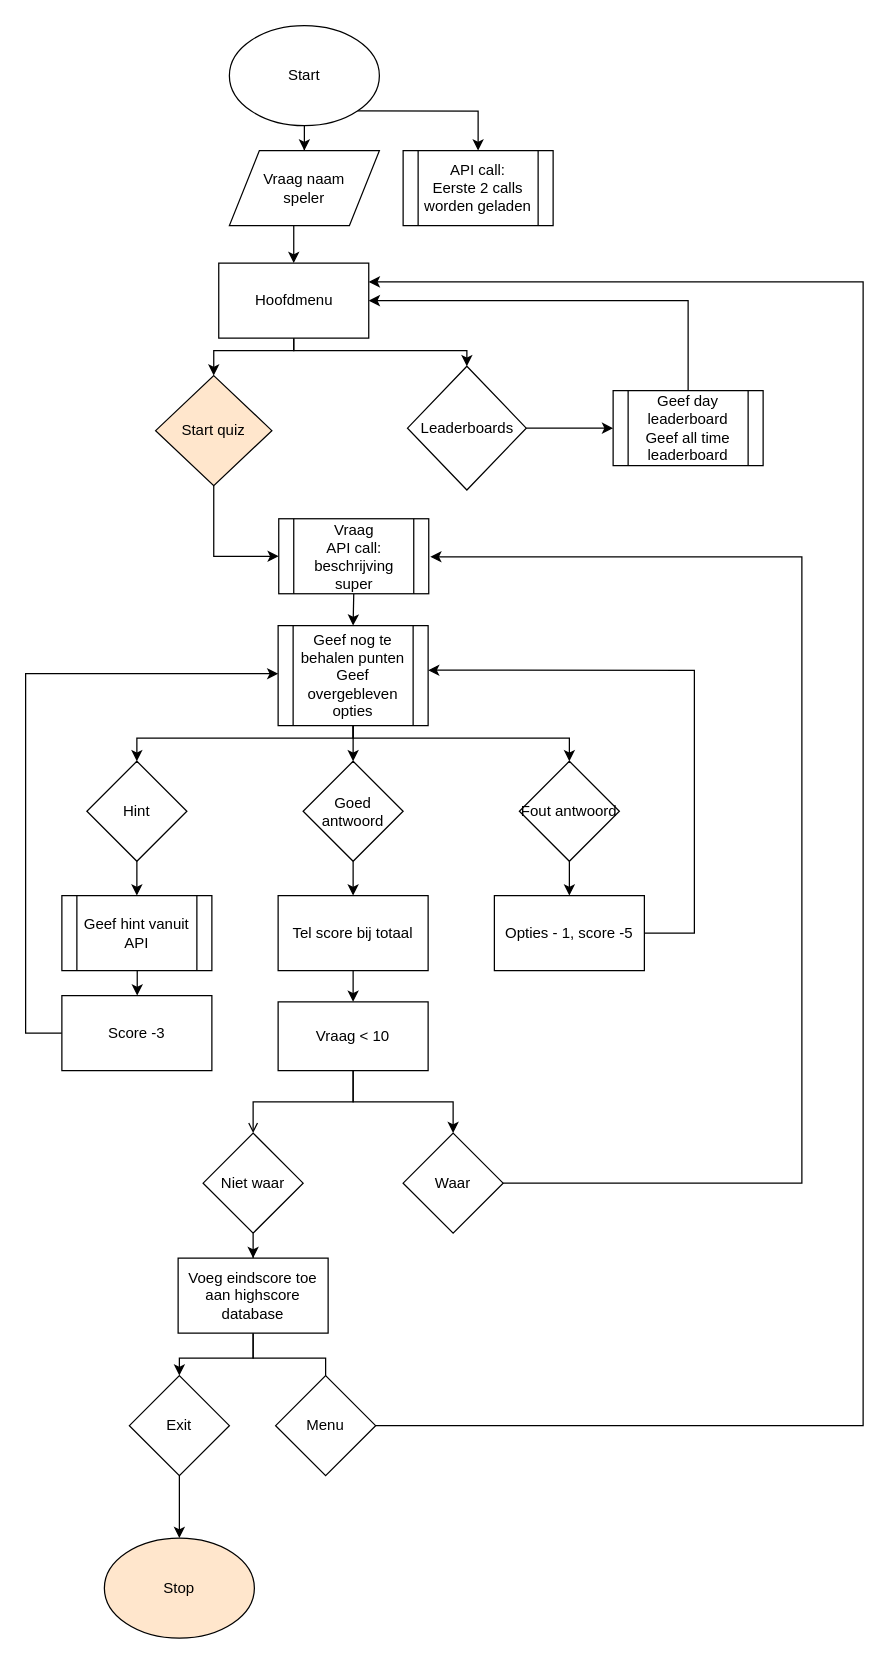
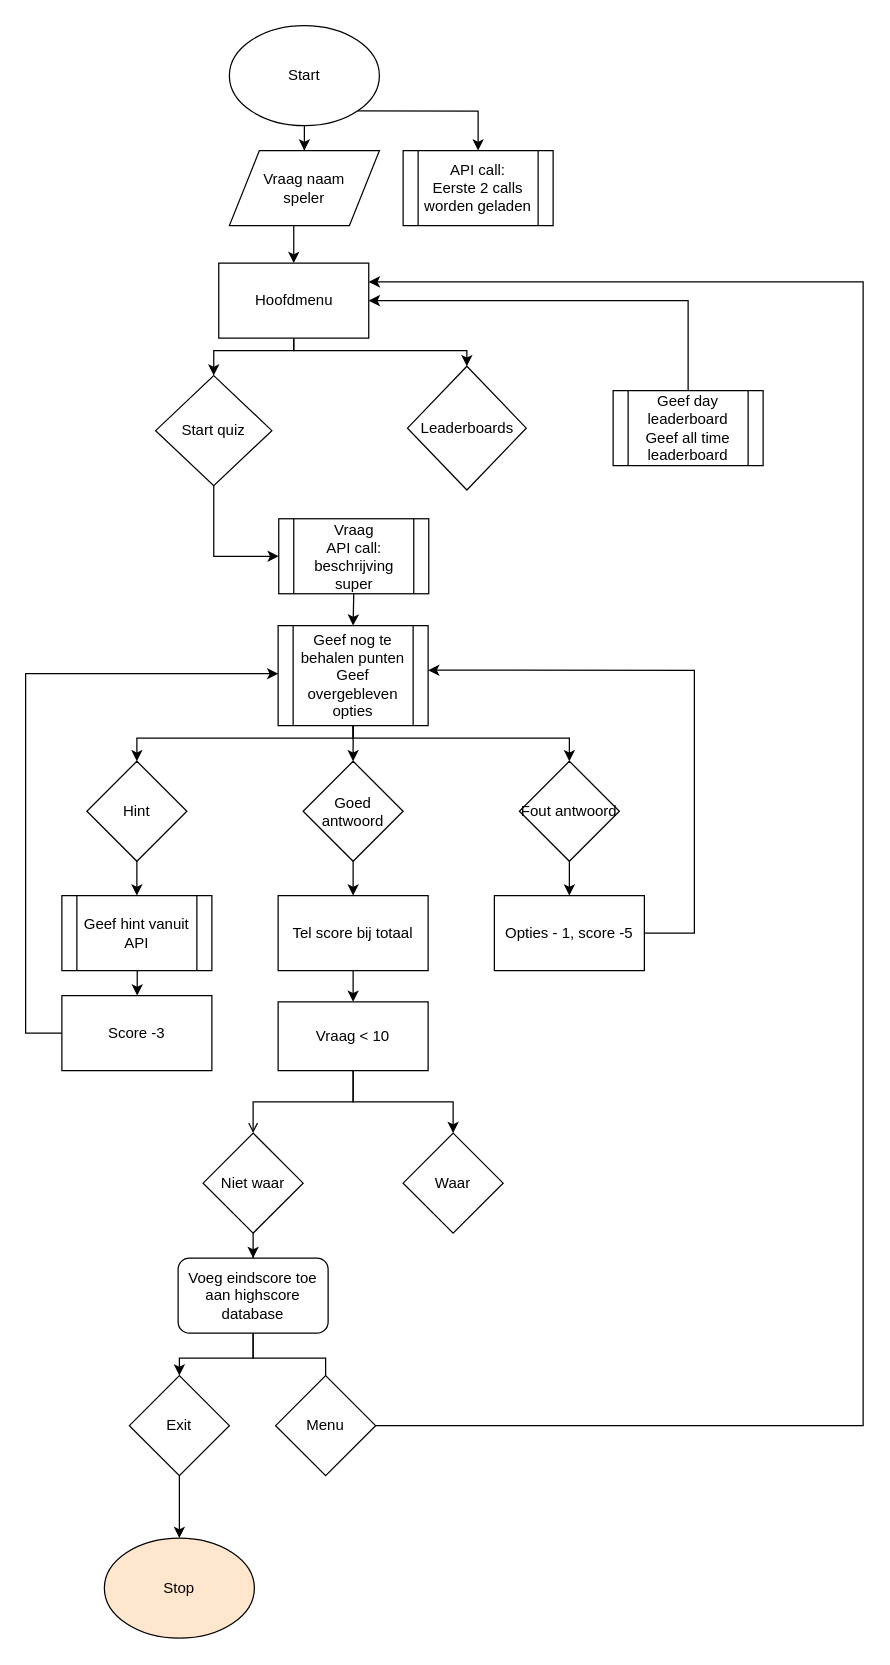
edge "Leaderboards" -> "Geef day leaderboard Geef all time leaderboard": removed
node "Start quiz": fillcolor #ffe6cc -> #ffffff
edge "Waar" -> "Vraag API call: beschrijving super": removed
node "Voeg eindscore toe aan highscore database": shape rectangle -> rounded rectangle
